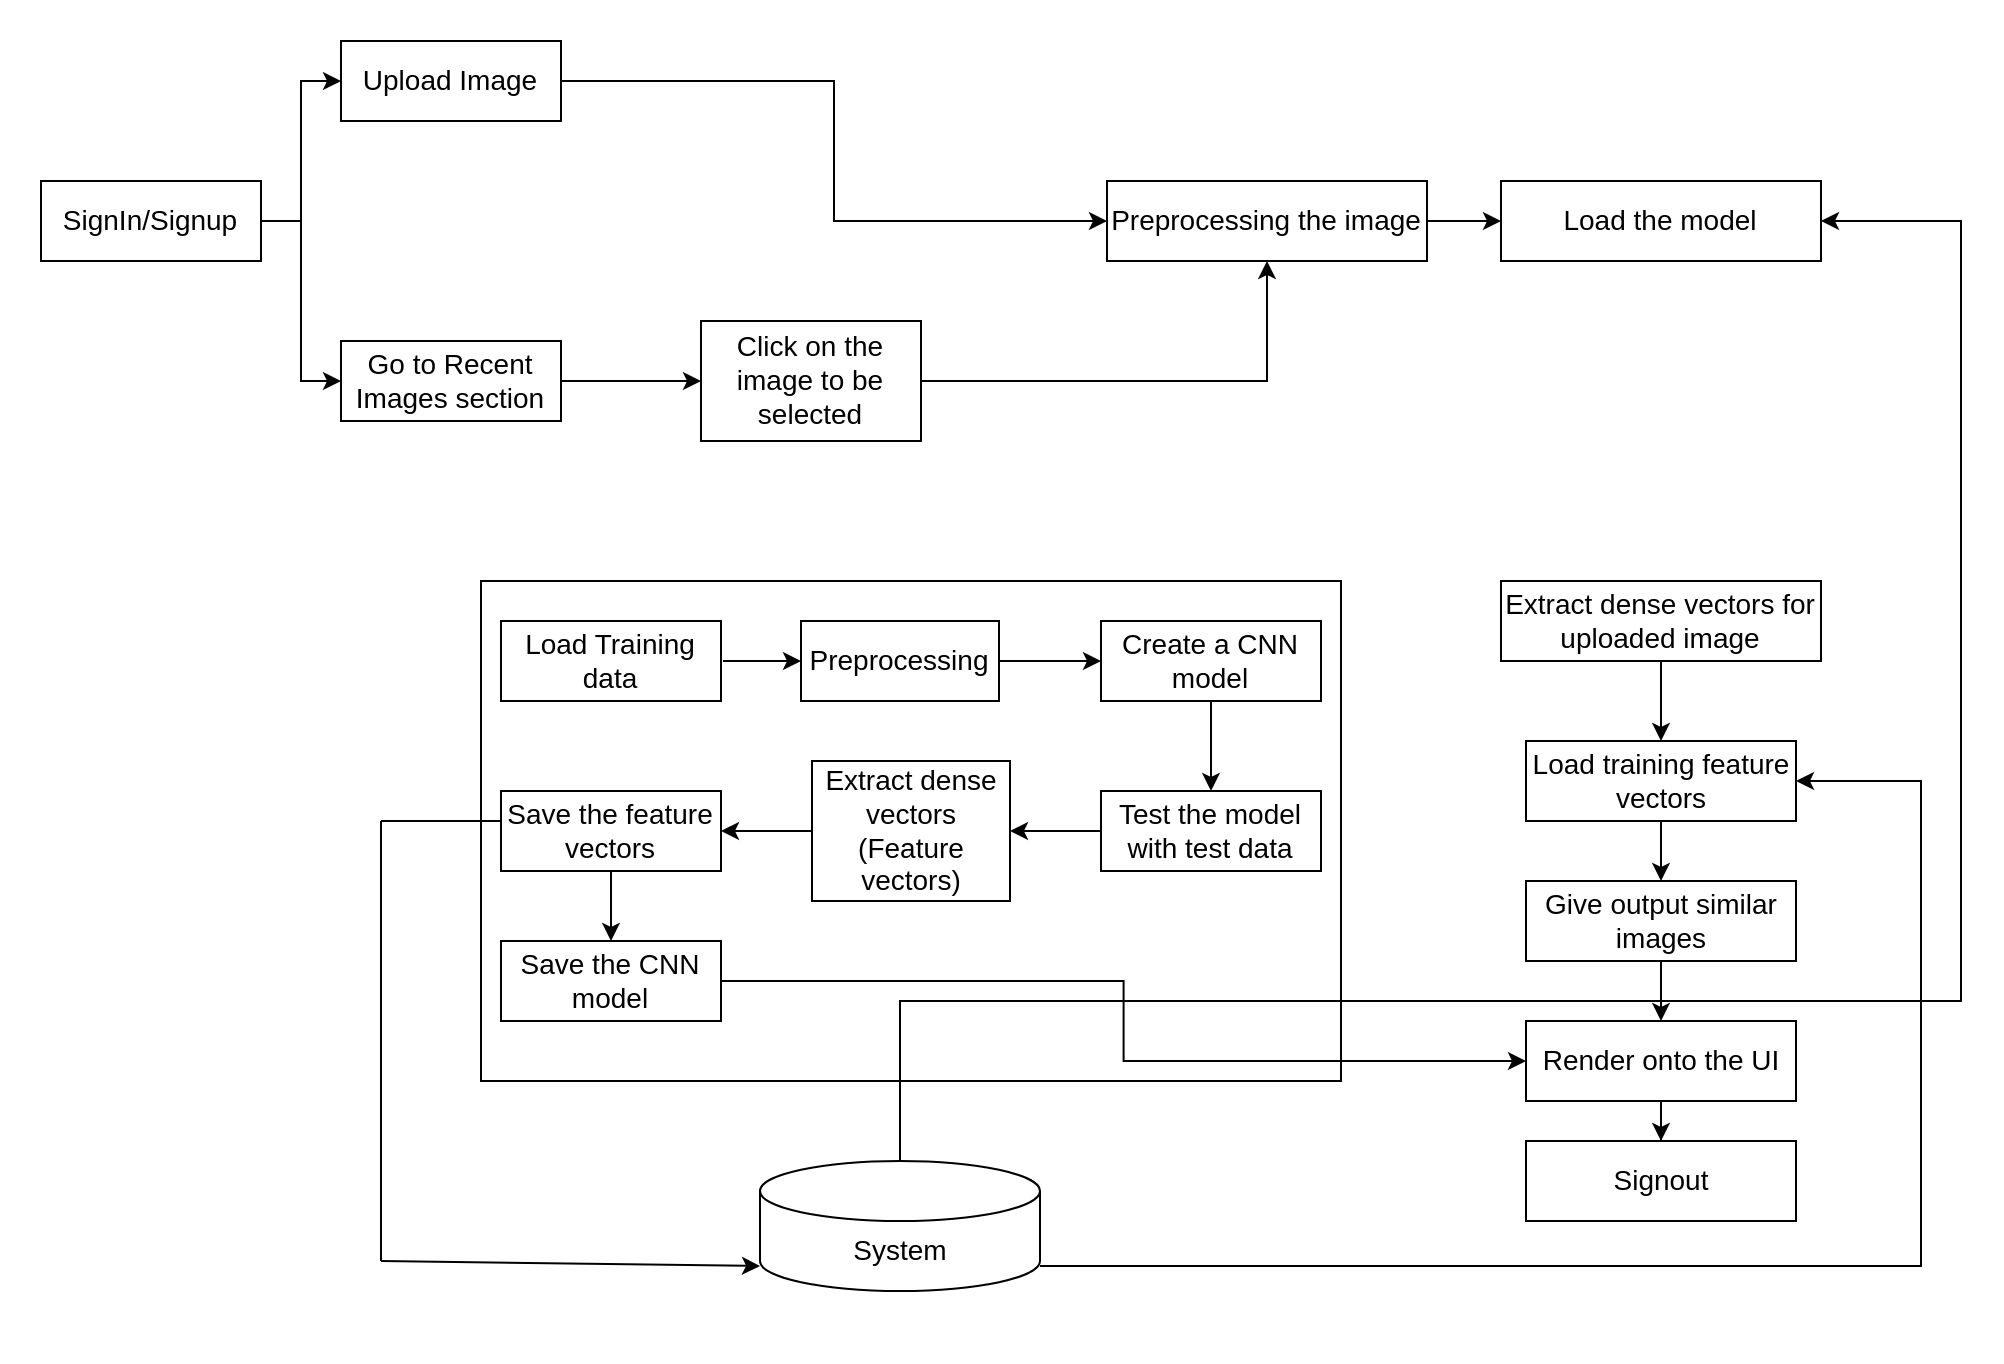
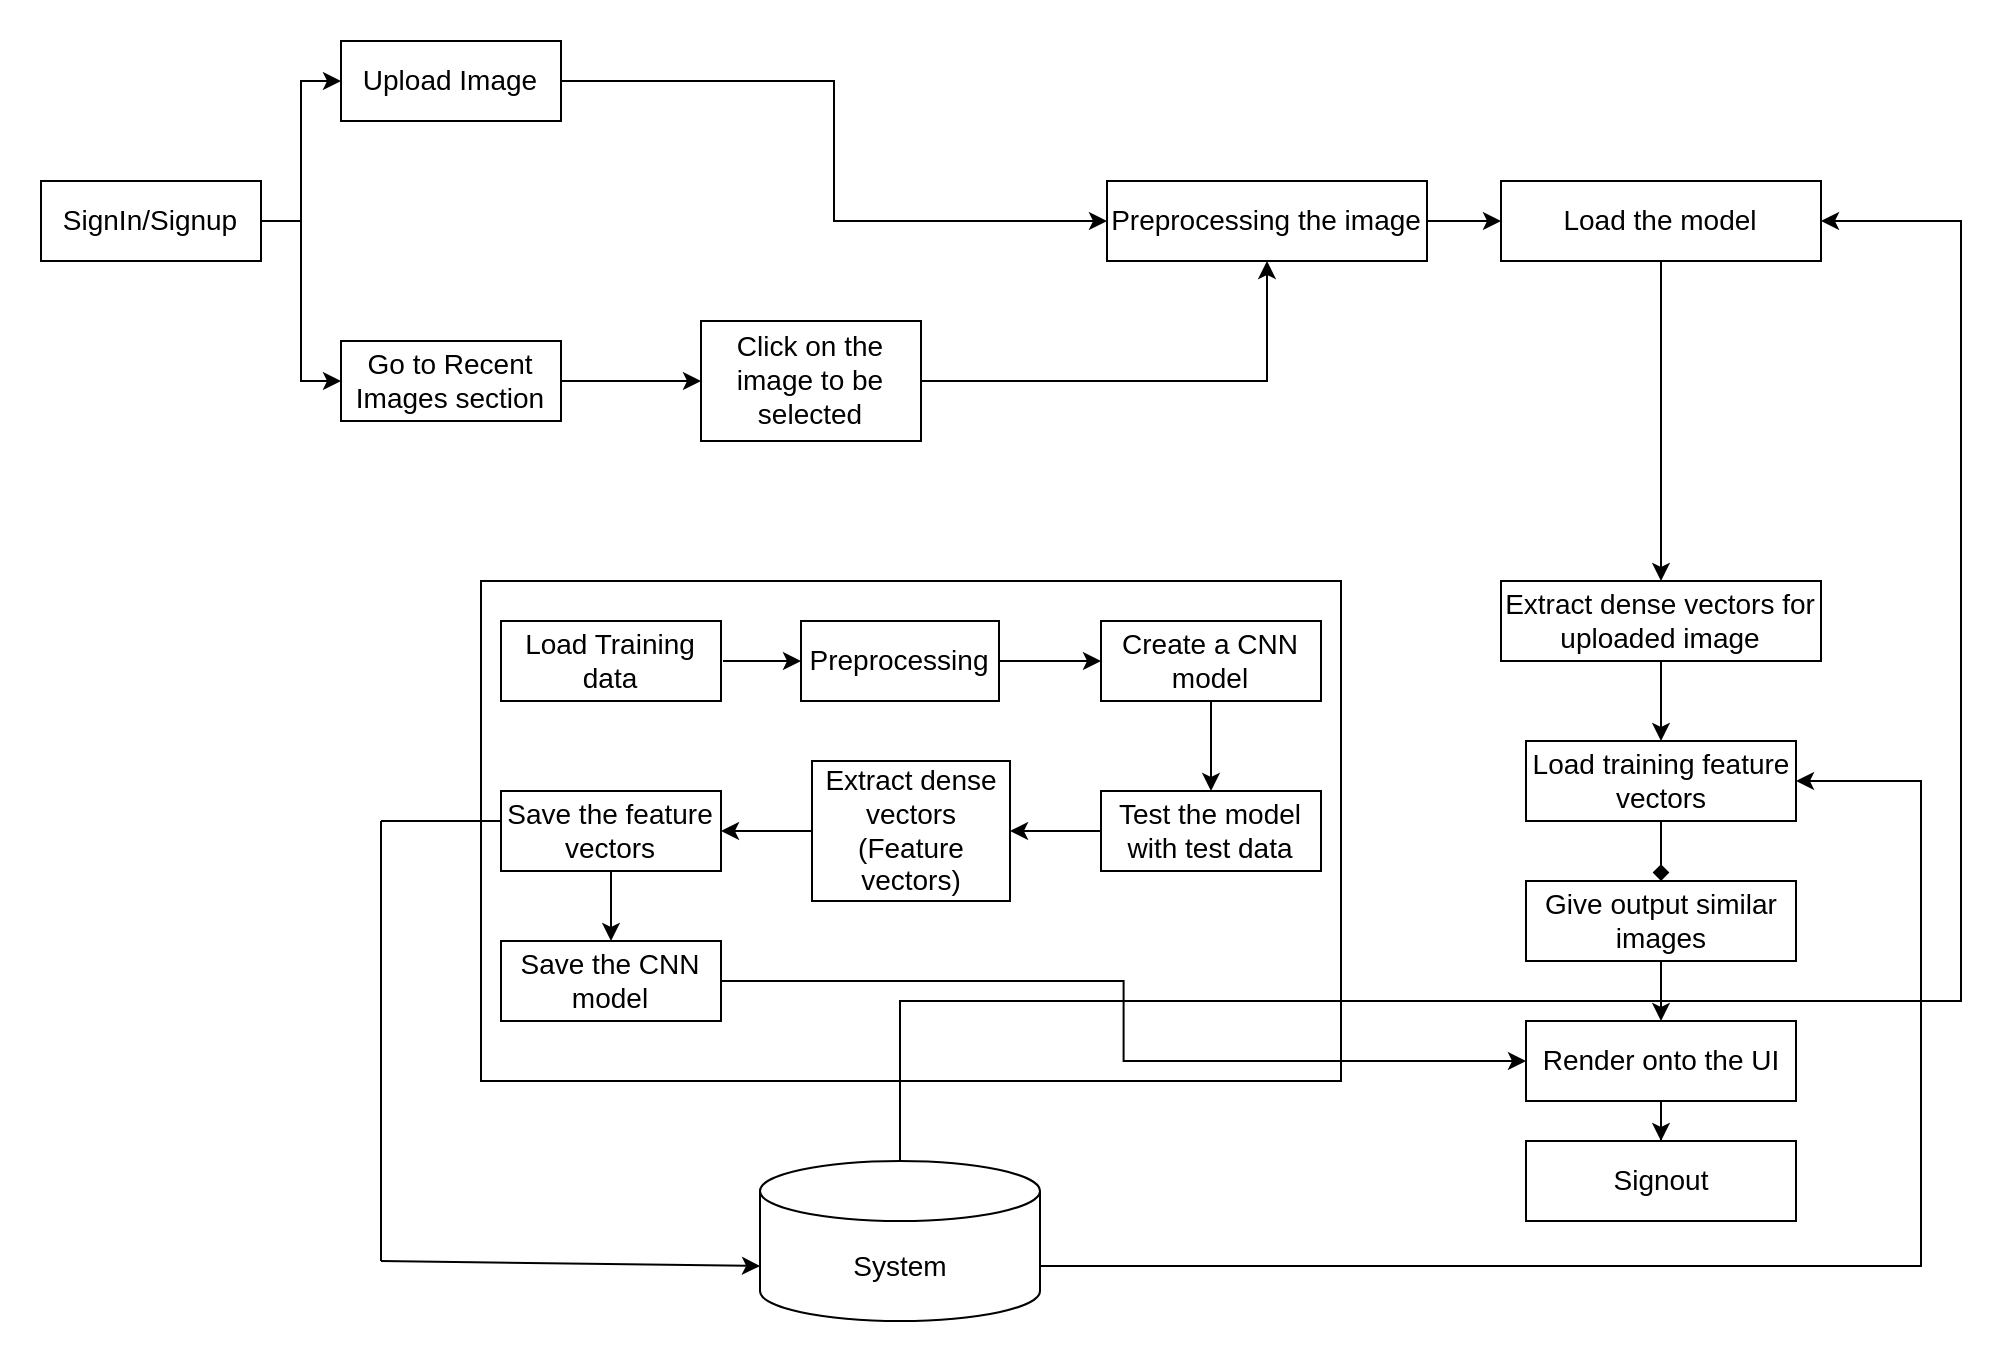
edge "Load the model" -> "Extract dense vectors for uploaded image": added
edge "Load training feature vectors" -> "Give output similar images": arrowhead classic -> diamond
node "System": size 280x130 -> 280x160
